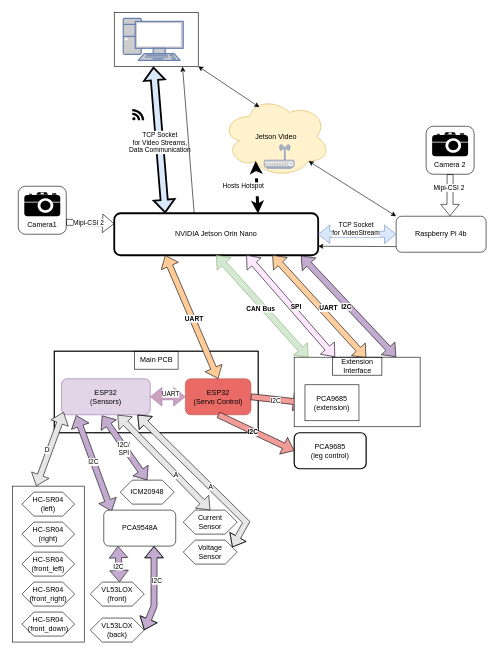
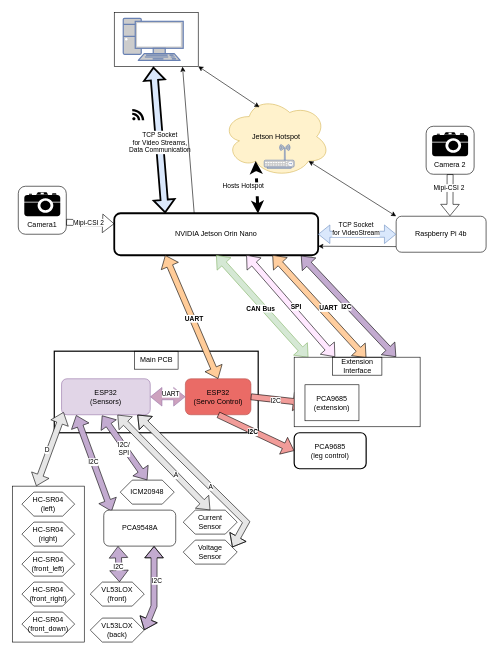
node "Jetson Video": label "Jetson Video" -> "Jetson Hotspot"
